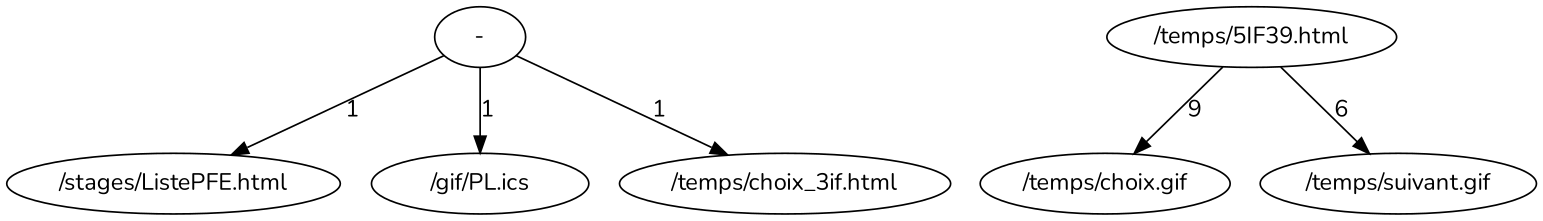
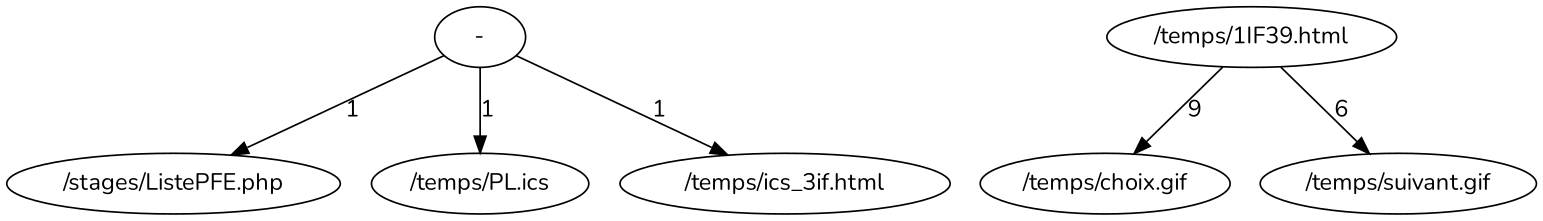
node "/temps/5IF39.html": label "/temps/5IF39.html" -> "/temps/1IF39.html"
node "/stages/ListePFE.html": label "/stages/ListePFE.html" -> "/stages/ListePFE.php"
node "/gif/PL.ics": label "/gif/PL.ics" -> "/temps/PL.ics"
node "/temps/choix_3if.html": label "/temps/choix_3if.html" -> "/temps/ics_3if.html"
